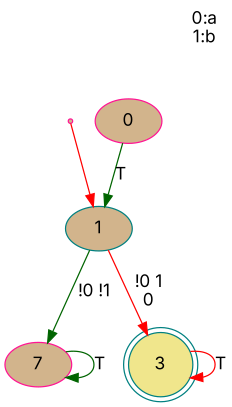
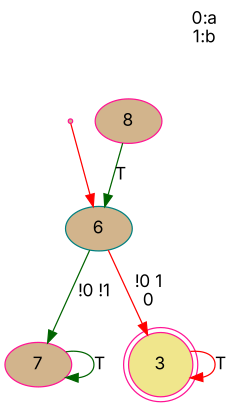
node "0": label "0" -> "8"
node "1": label "1" -> "6"
node "3": color teal -> deeppink
